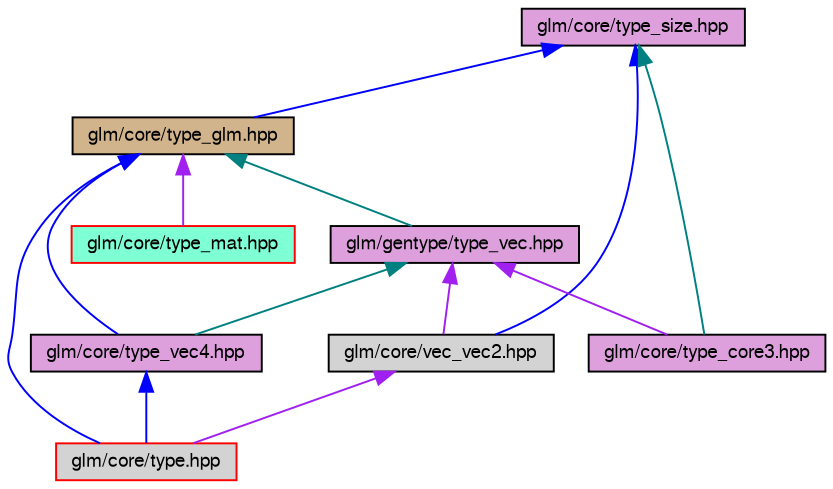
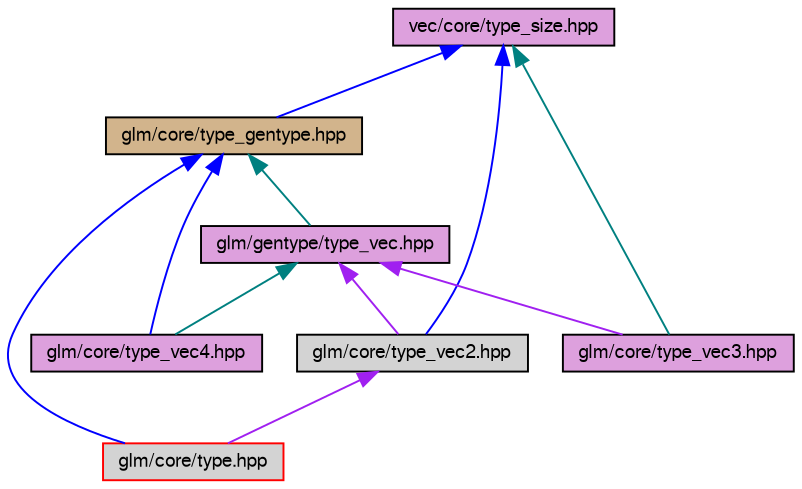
node "glm/core/type_size.hpp": label "glm/core/type_size.hpp" -> "vec/core/type_size.hpp"
node "glm/core/type_glm.hpp": label "glm/core/type_glm.hpp" -> "glm/core/type_gentype.hpp"
node "glm/core/type_mat.hpp": removed
node "glm/core/vec_vec2.hpp": label "glm/core/vec_vec2.hpp" -> "glm/core/type_vec2.hpp"
node "glm/core/type_core3.hpp": label "glm/core/type_core3.hpp" -> "glm/core/type_vec3.hpp"
edge "glm/core/type.hpp" -> "glm/core/type_vec4.hpp": removed
